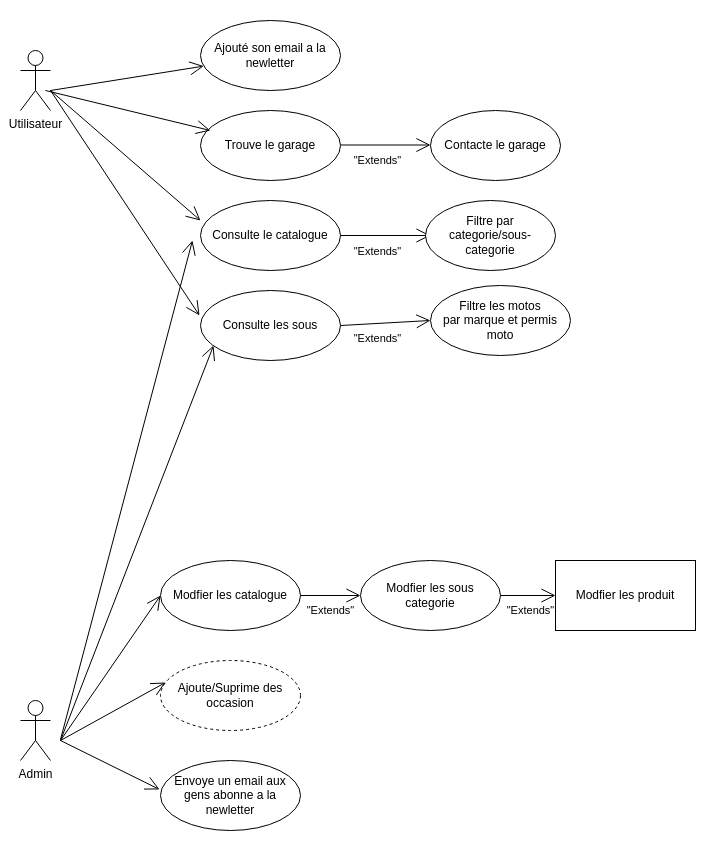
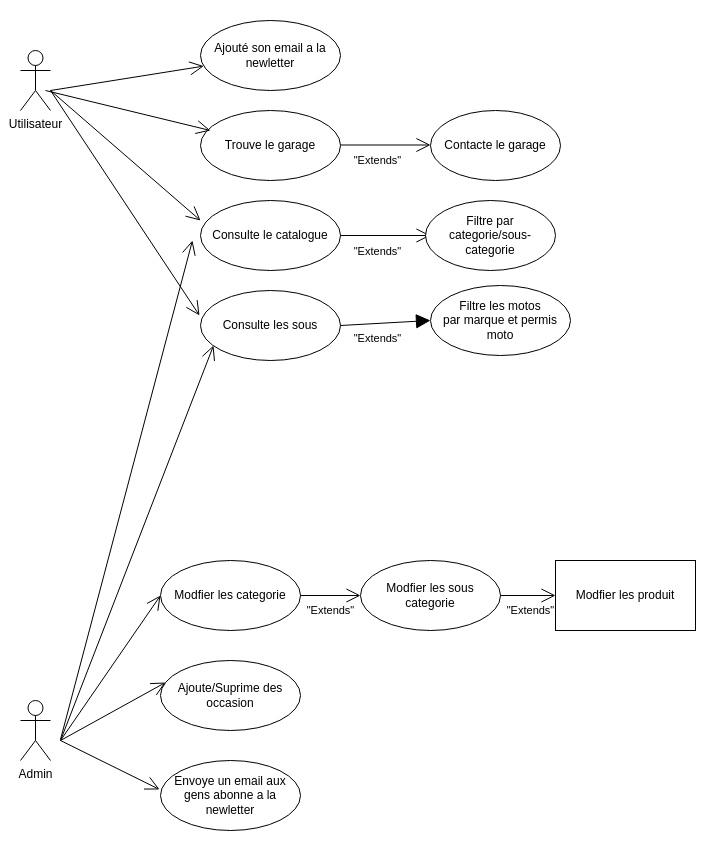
edge "Consulte les sous" -> "Filtre les motos par marque et permis moto": arrowhead open -> block
node "Modfier les catalogue": label "Modfier les catalogue" -> "Modfier les categorie"
node "Ajoute/Suprime des occasion": style dashed -> solid
